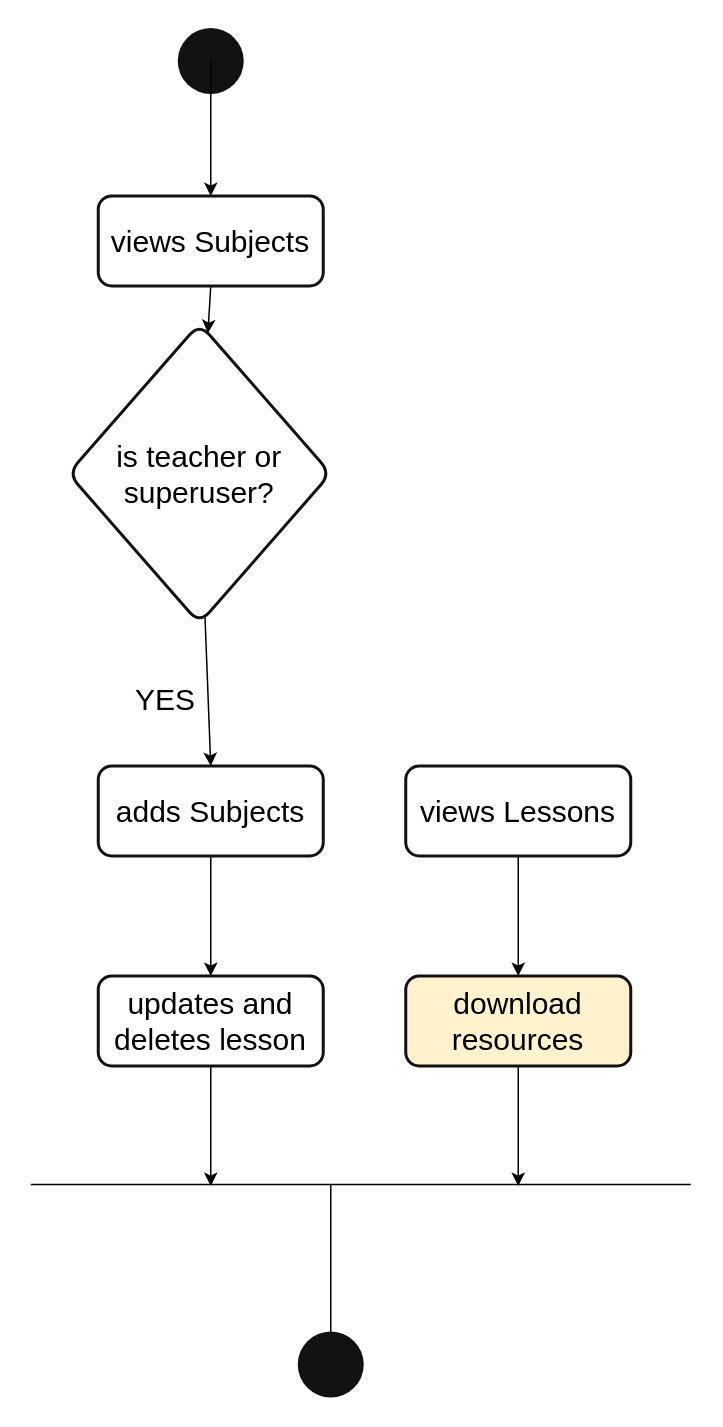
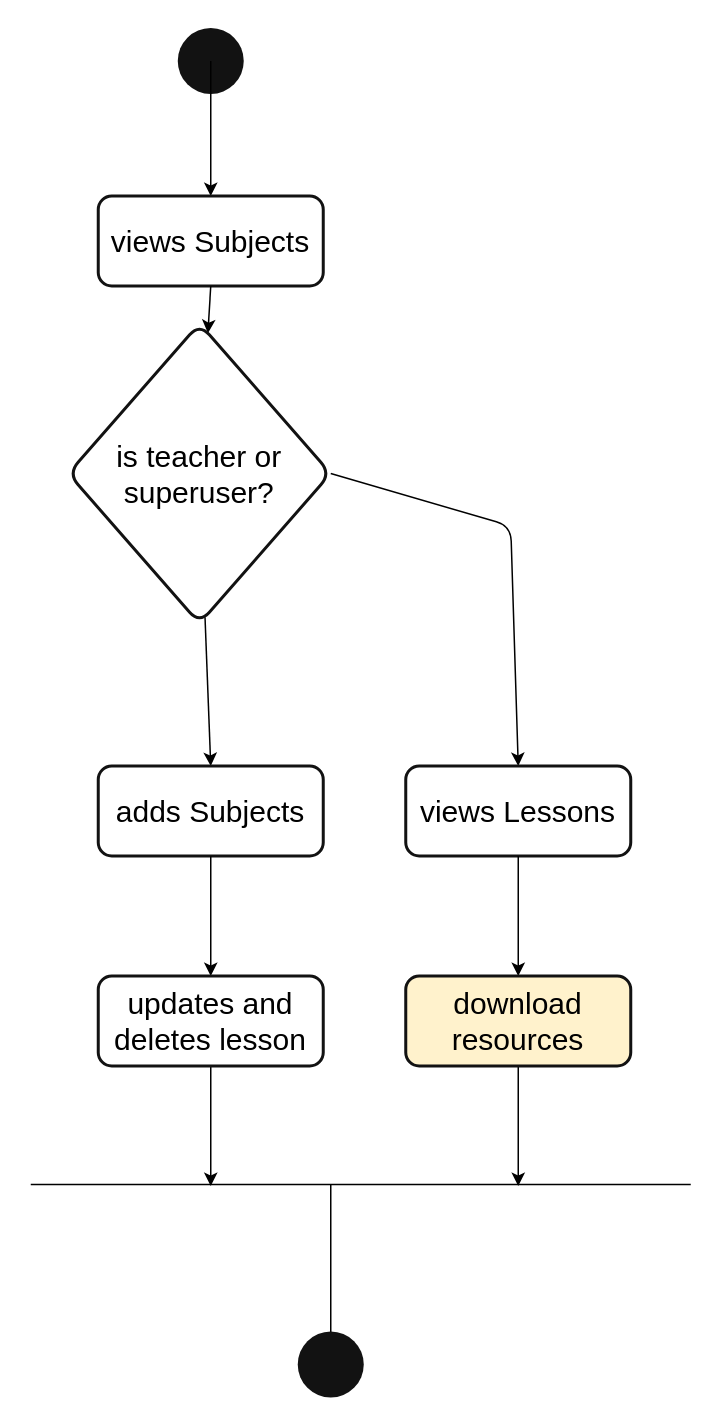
edge "is teacher or superuser?" -> "views Lessons": added
node "YES": removed
